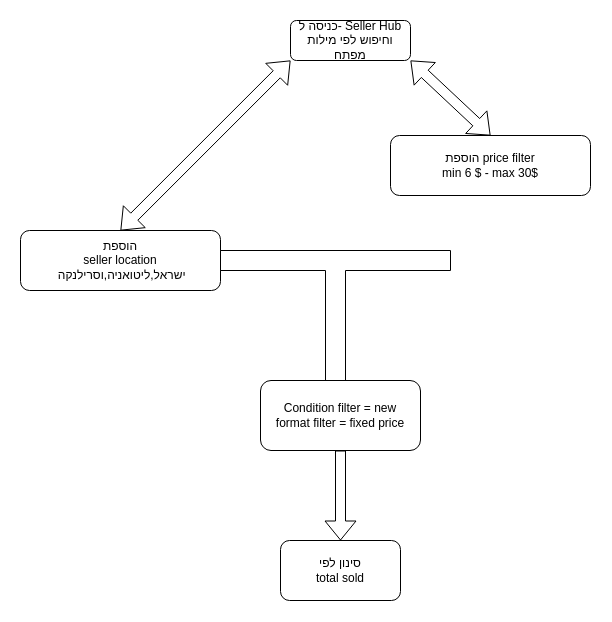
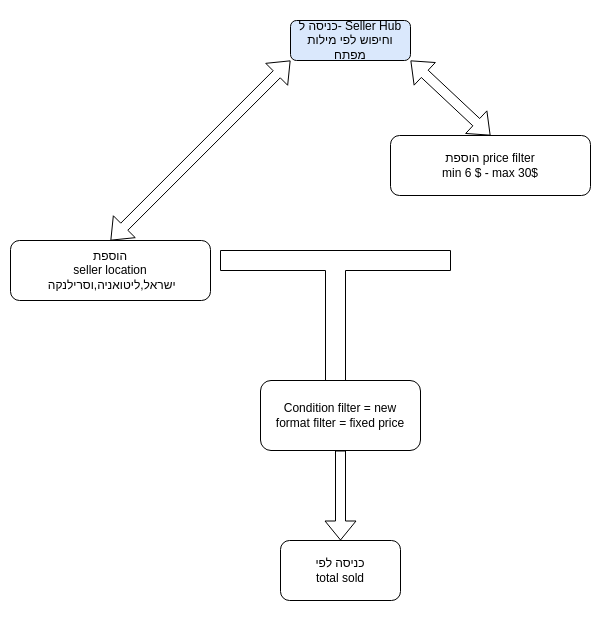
node "כניסה ל- Seller Hub וחיפוש לפי מילות מפתח": fillcolor #ffffff -> #dae8fc
node "הוספת seller location ישראל,ליטואניה,וסרילנקה": moved (121, 261) -> (111, 271)
node "סינון לפי total sold": label "סינון לפי total sold" -> "כניסה לפי total sold"
